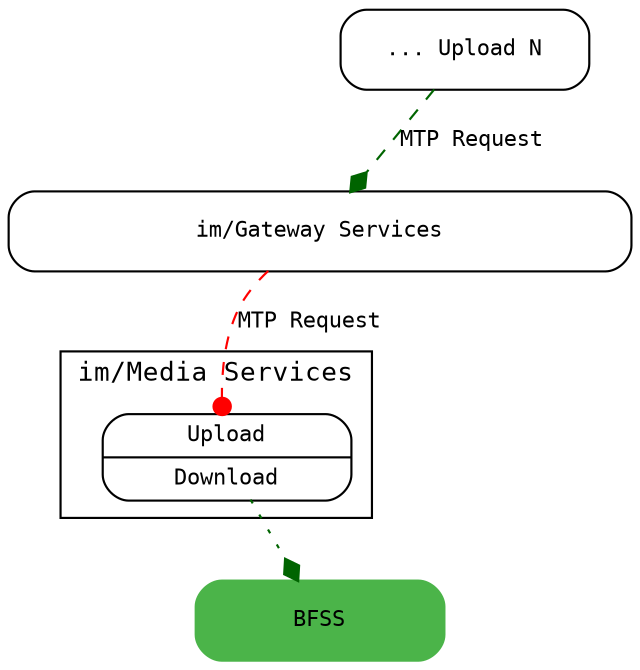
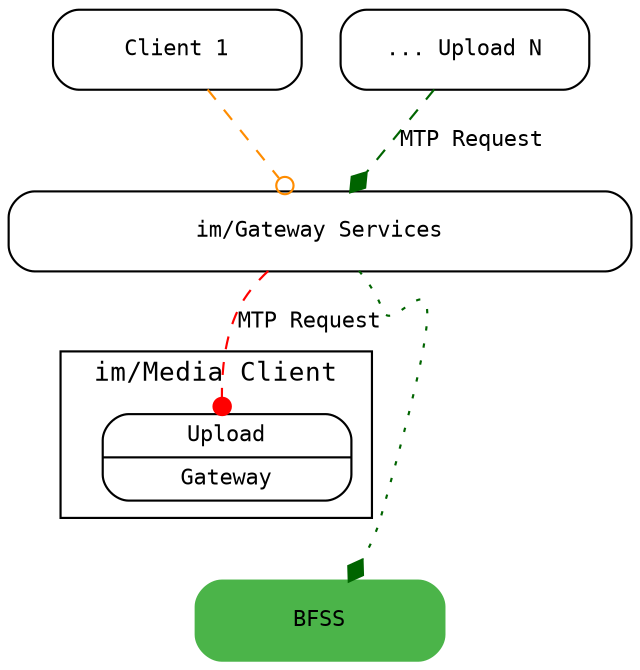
node "Client 1": added
cluster "im/Media Services": label "im/Media Services" -> "im/Media Client"
node "Upload": text "Download" -> "Gateway"
edge "Upload" -> "BFSS": now "im/Gateway Services" -> "BFSS"
